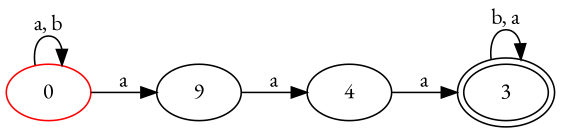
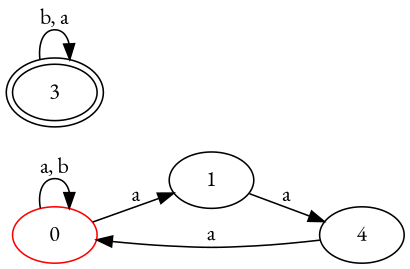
node "9": label "9" -> "1"
edge "4" -> "3": now "4" -> "0"
